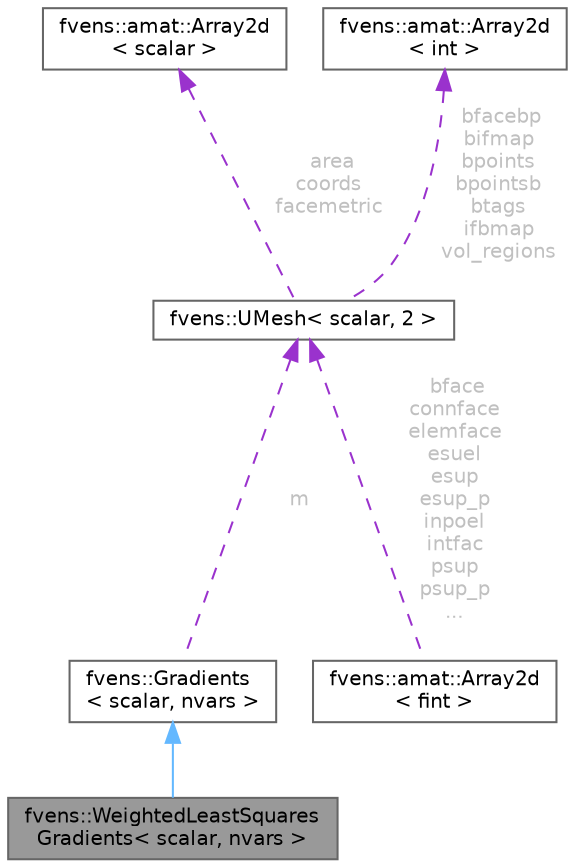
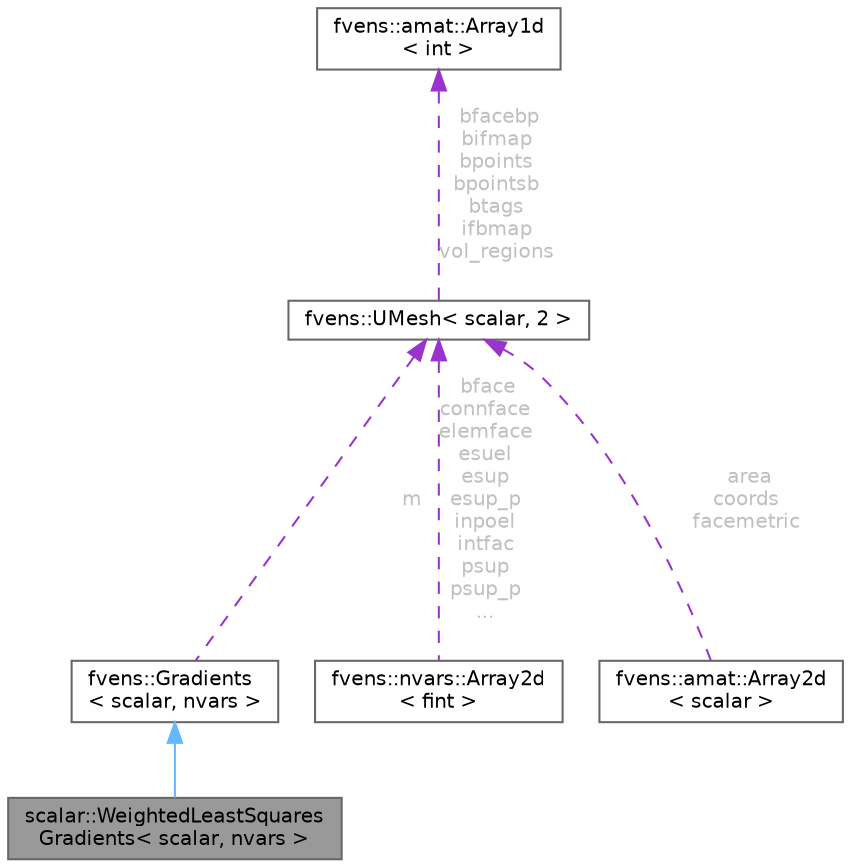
node "fvens::amat::Array2d < int >": label "fvens::amat::Array2d < int >" -> "fvens::amat::Array1d < int >"
edge "fvens::UMesh< scalar, 2 >" -> "fvens::amat::Array2d < scalar >": reversed
node "fvens::amat::Array2d < fint >": label "fvens::amat::Array2d < fint >" -> "fvens::nvars::Array2d < fint >"
node "fvens::WeightedLeastSquares Gradients< scalar, nvars >": label "fvens::WeightedLeastSquares Gradients< scalar, nvars >" -> "scalar::WeightedLeastSquares Gradients< scalar, nvars >"
